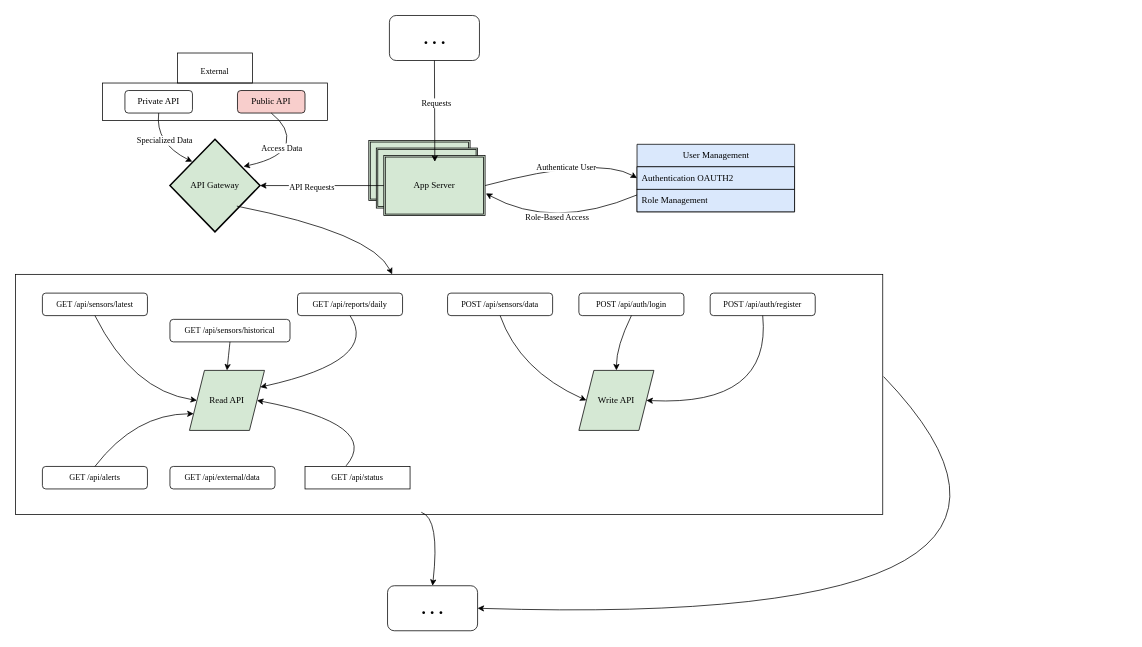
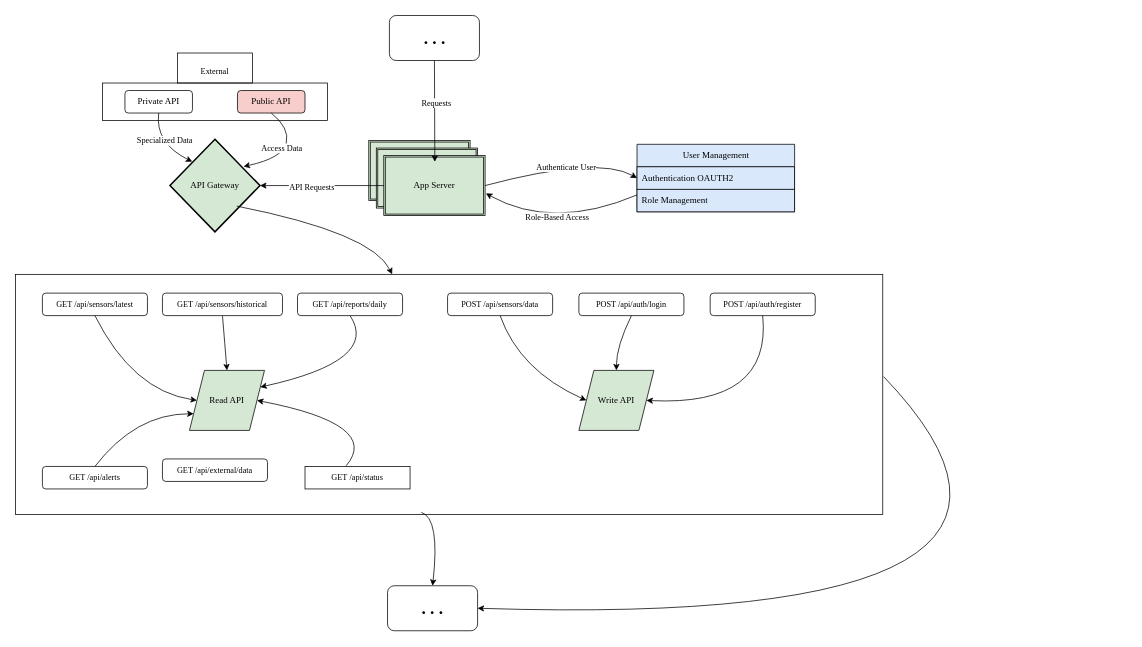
node "GET /api/sensors/historical": moved (230, 330) -> (222, 304)
node "GET /api/external/data": moved (222, 477) -> (215, 470)
